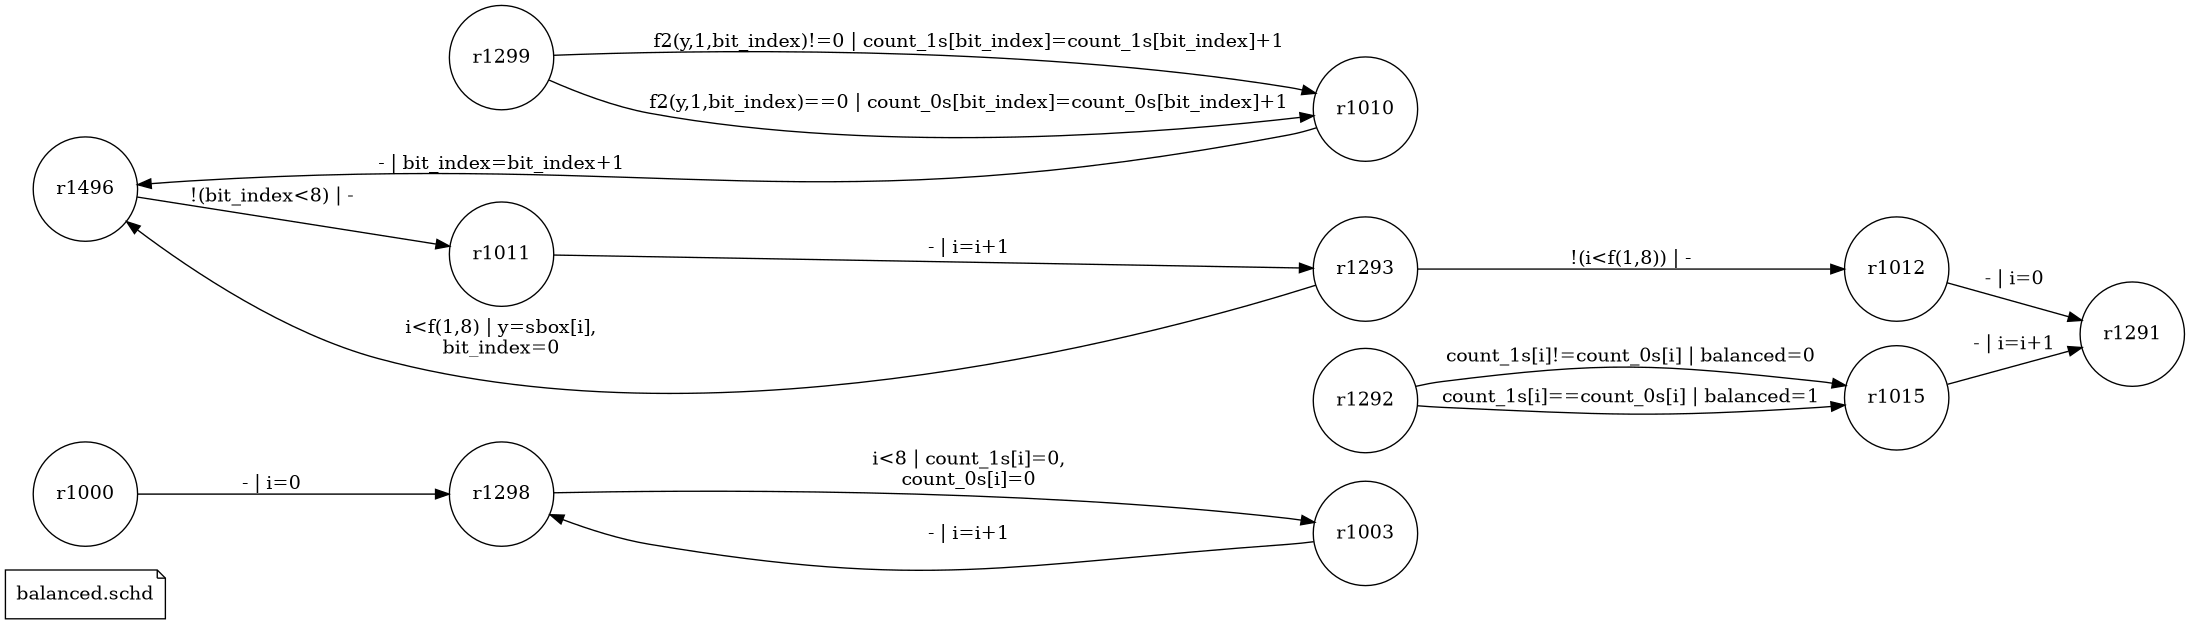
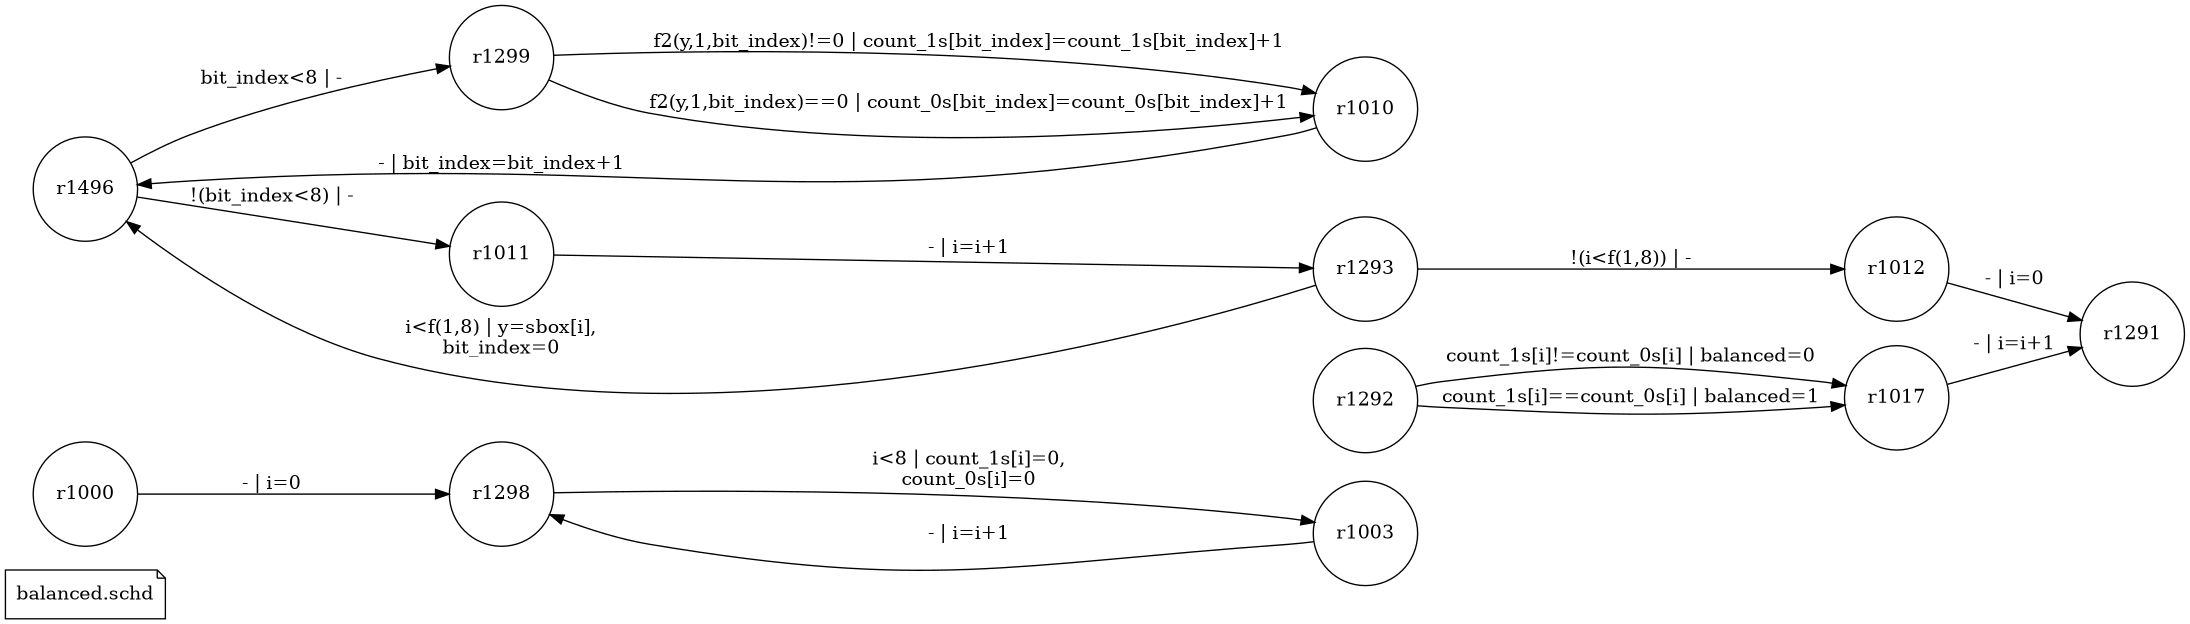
edge "r1496" -> "r1299": added, label "bit_index<8 | -"
node "r1015": label "r1015" -> "r1017"
